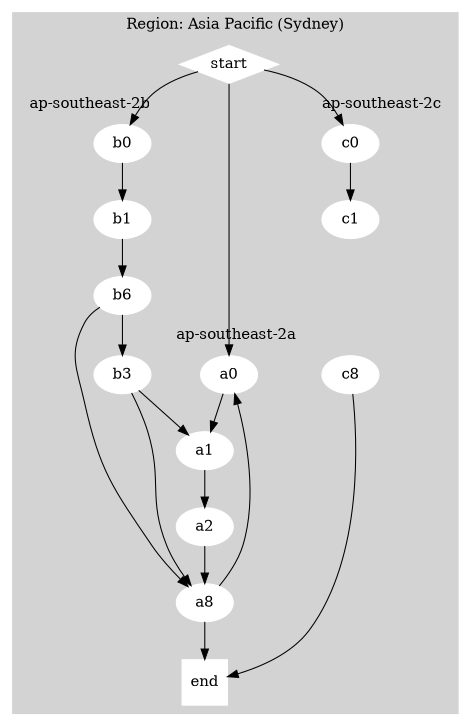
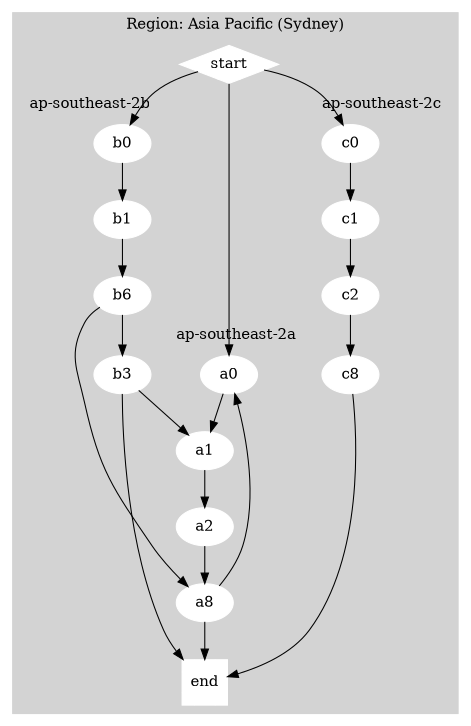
node "c2": added
edge "b3" -> "a8": now "b3" -> "end"
